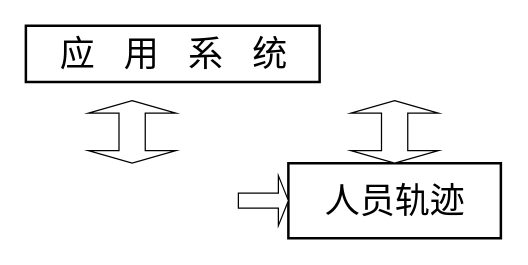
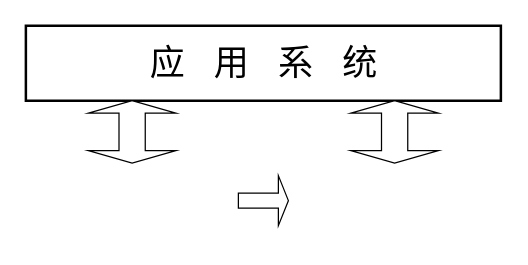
node "应 用 系 统": size 294x56 -> 475x75
node "人员轨迹": removed
